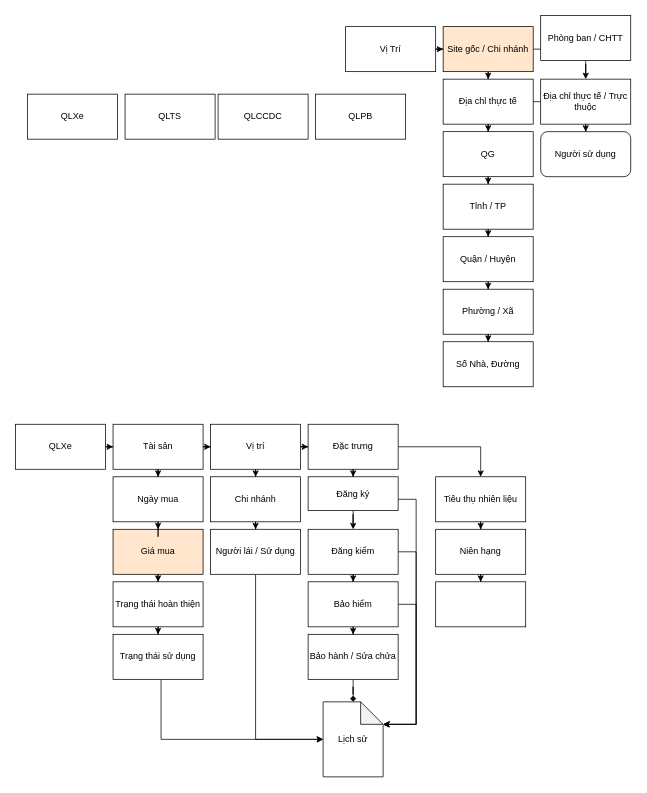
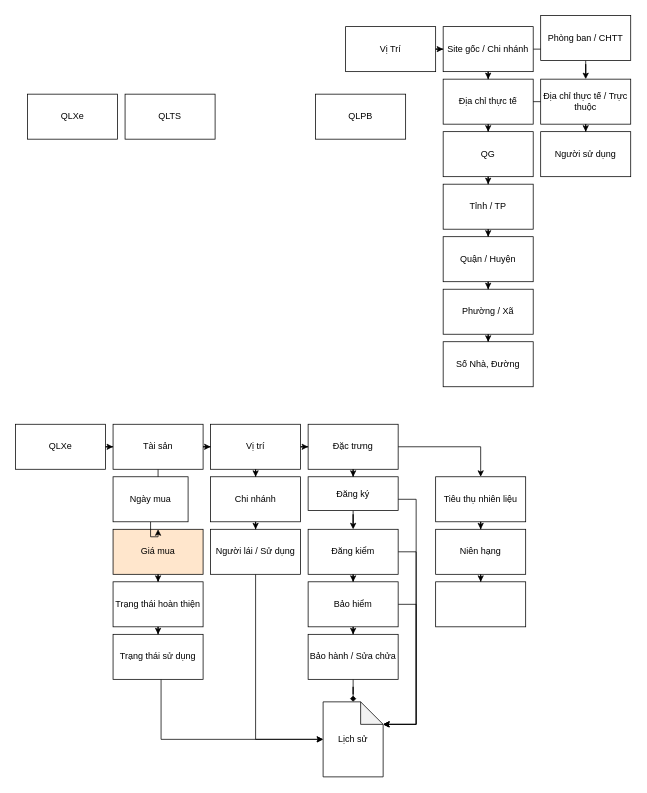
node "Site gốc / Chi nhánh": fillcolor #ffe6cc -> #ffffff
node "QLCCDC": removed
node "Người sử dụng": shape rounded rectangle -> rectangle
node "Ngày mua": size 90x45 -> 75x45
